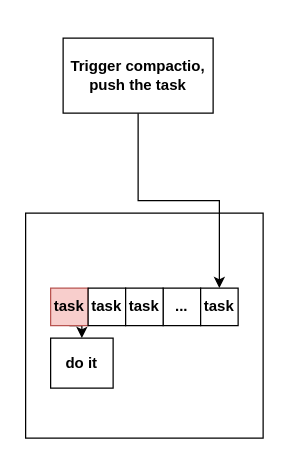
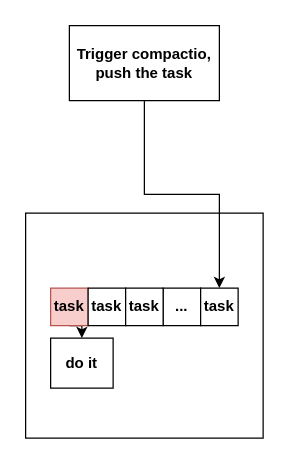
node "Trigger compactio, push the task": moved (138, 76) -> (144, 63)
